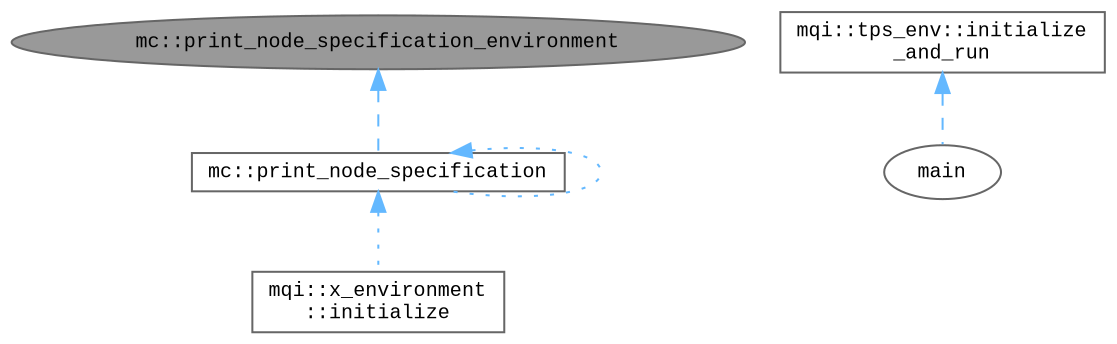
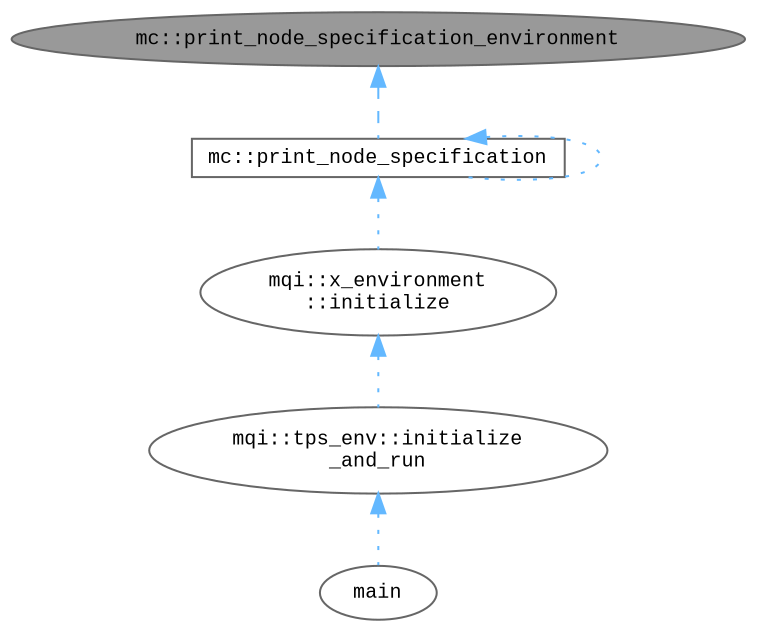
node "mqi::tps_env::initialize _and_run": shape box -> ellipse
edge "main" -> "mqi::tps_env::initialize _and_run": style dashed -> dotted
node "mqi::x_environment ::initialize": shape box -> ellipse
edge "mqi::tps_env::initialize _and_run" -> "mqi::x_environment ::initialize": added
